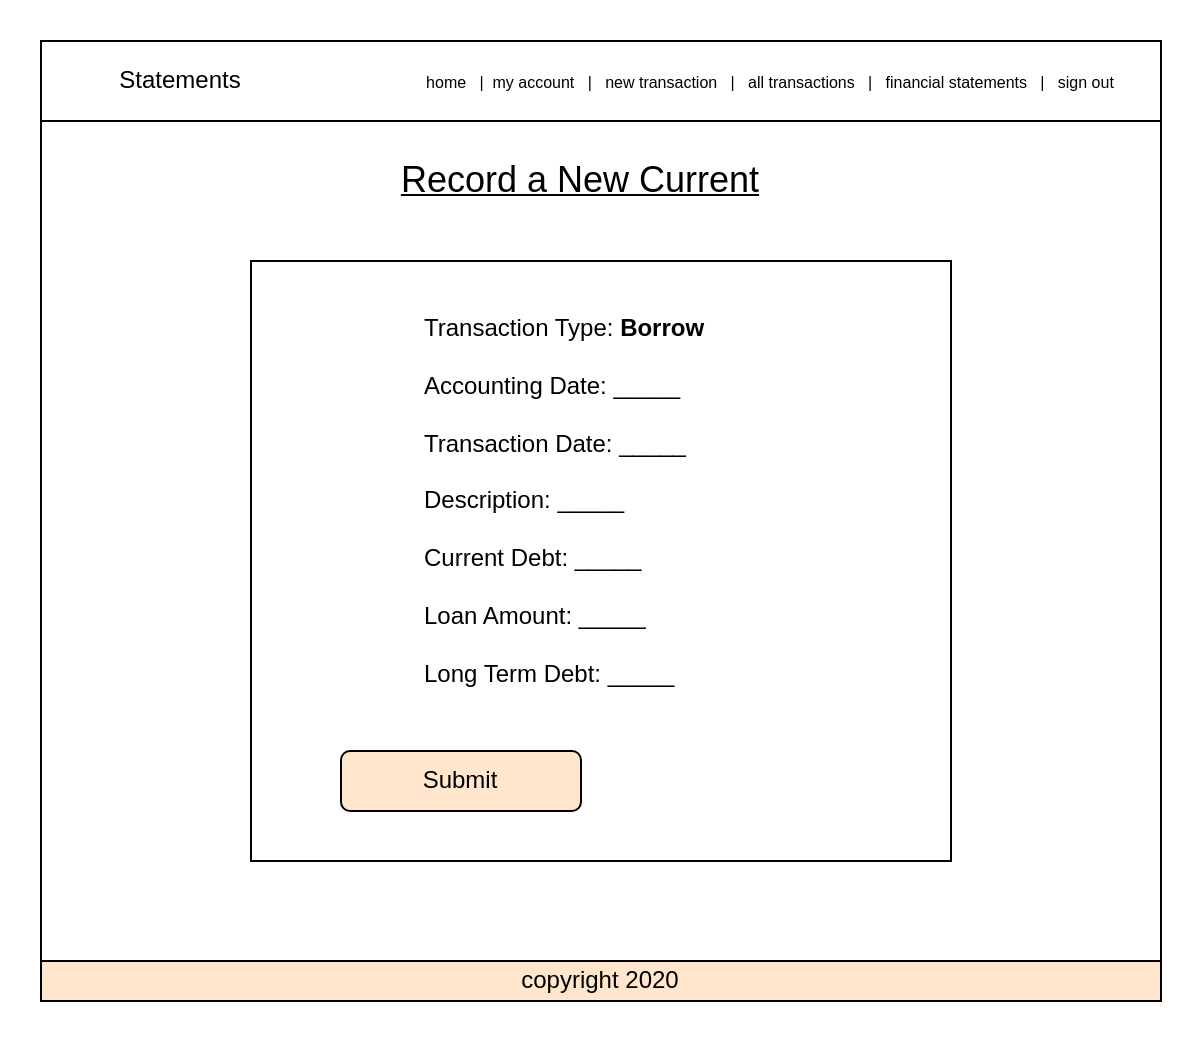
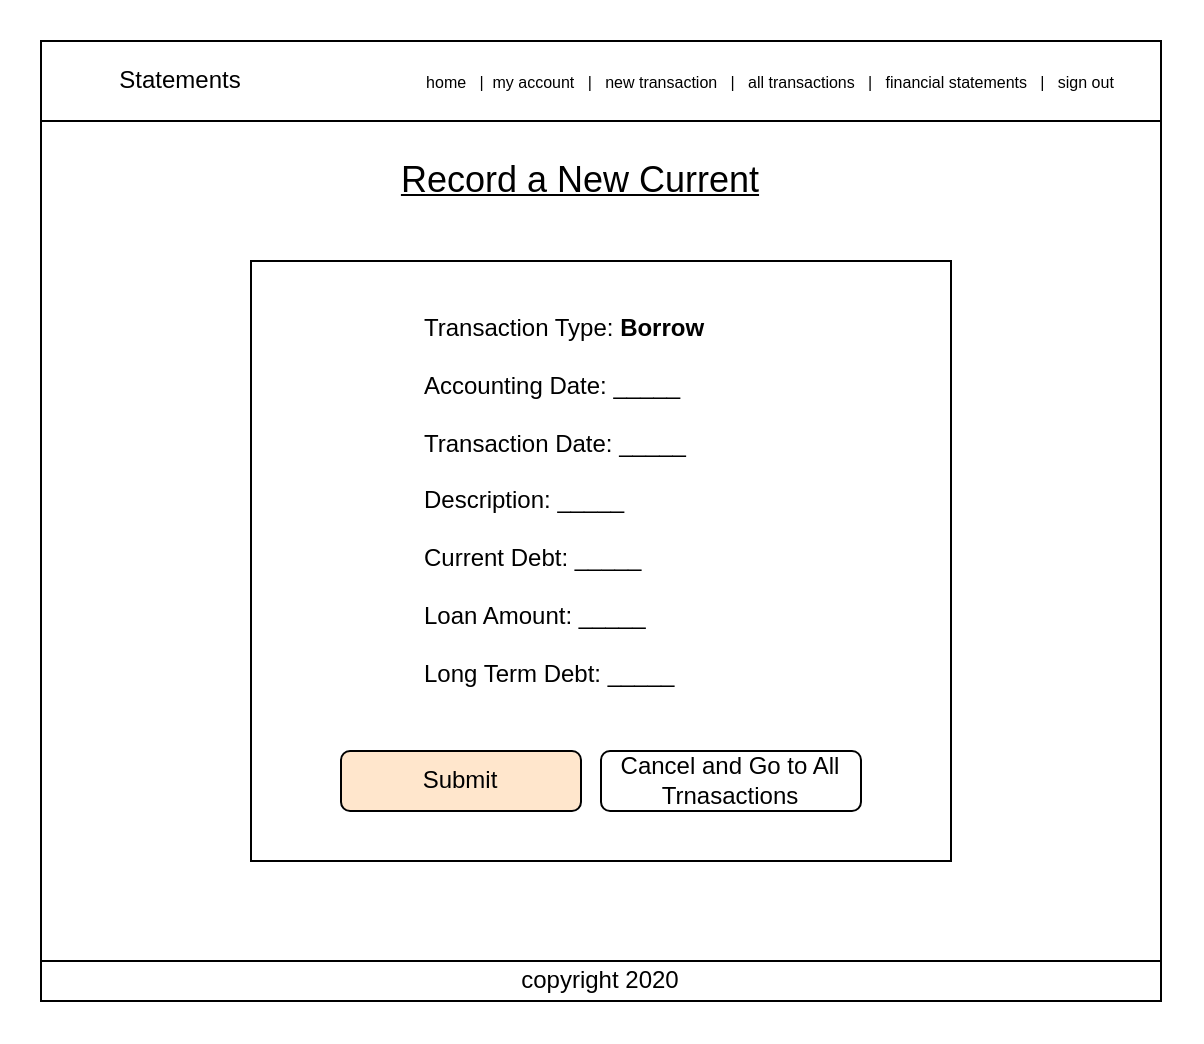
node "Cancel and Go to All Trnasactions": added
node "copyright 2020": fillcolor #ffe6cc -> #ffffff
